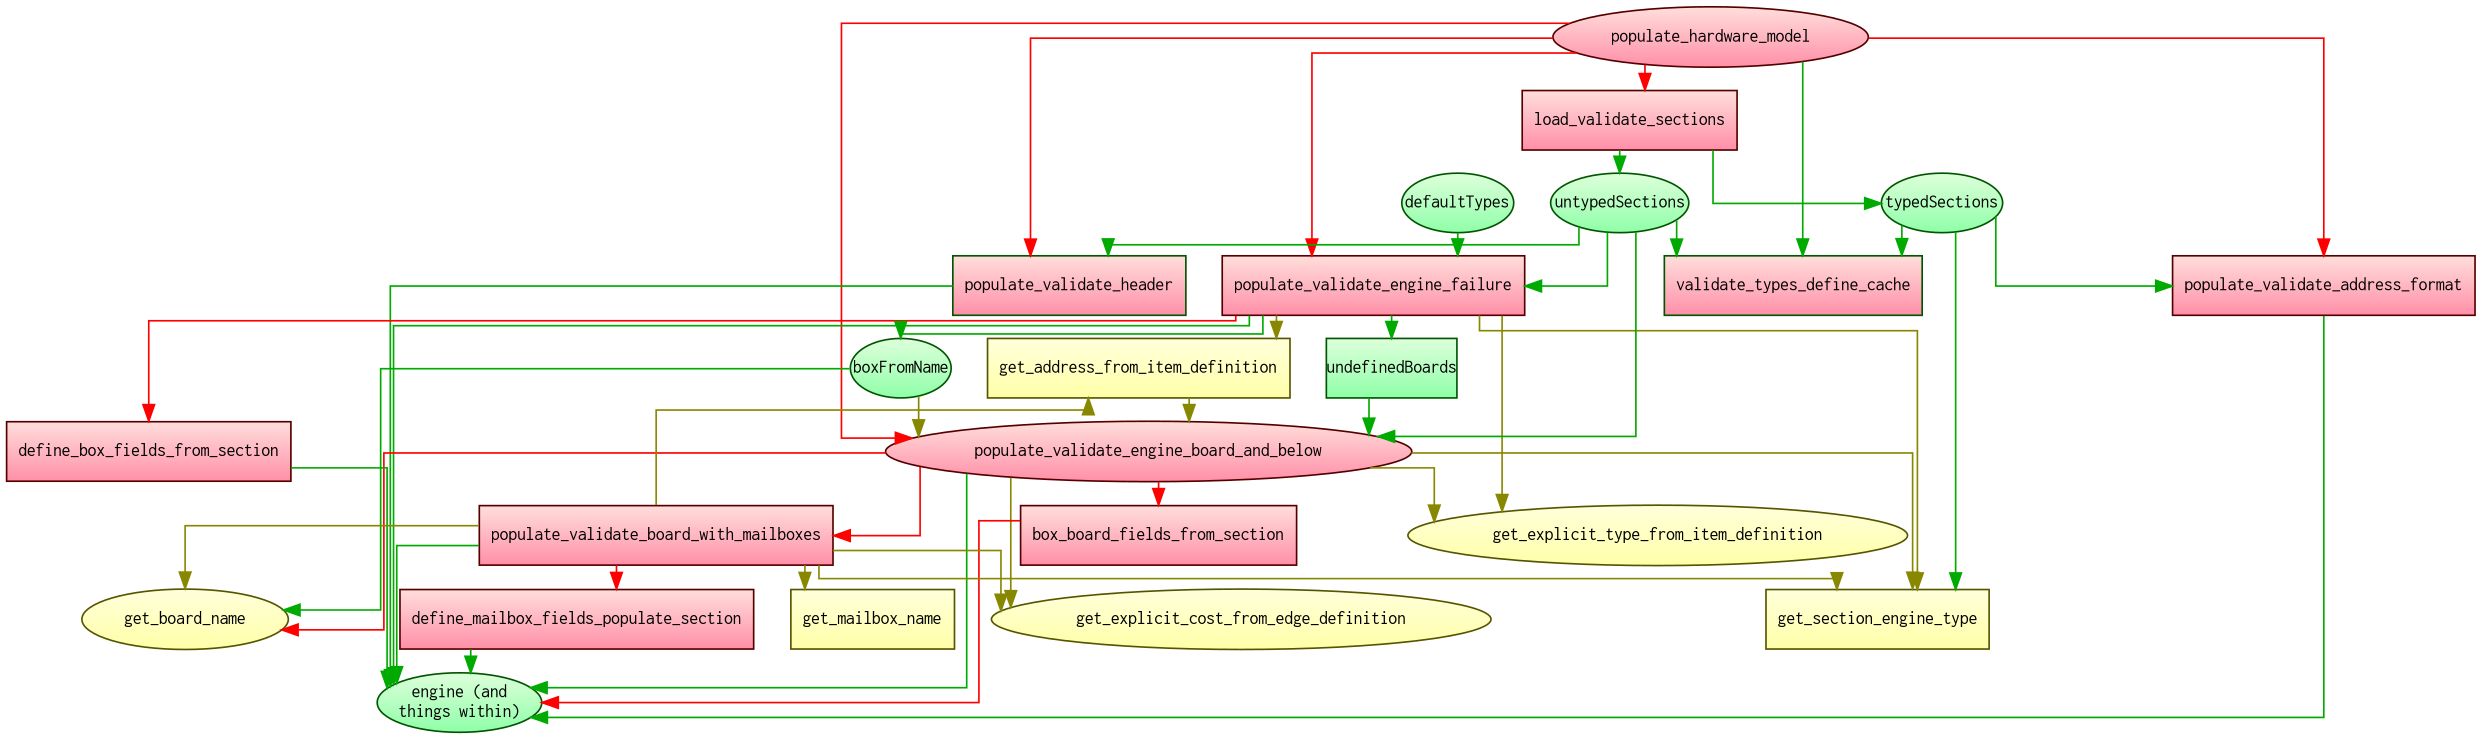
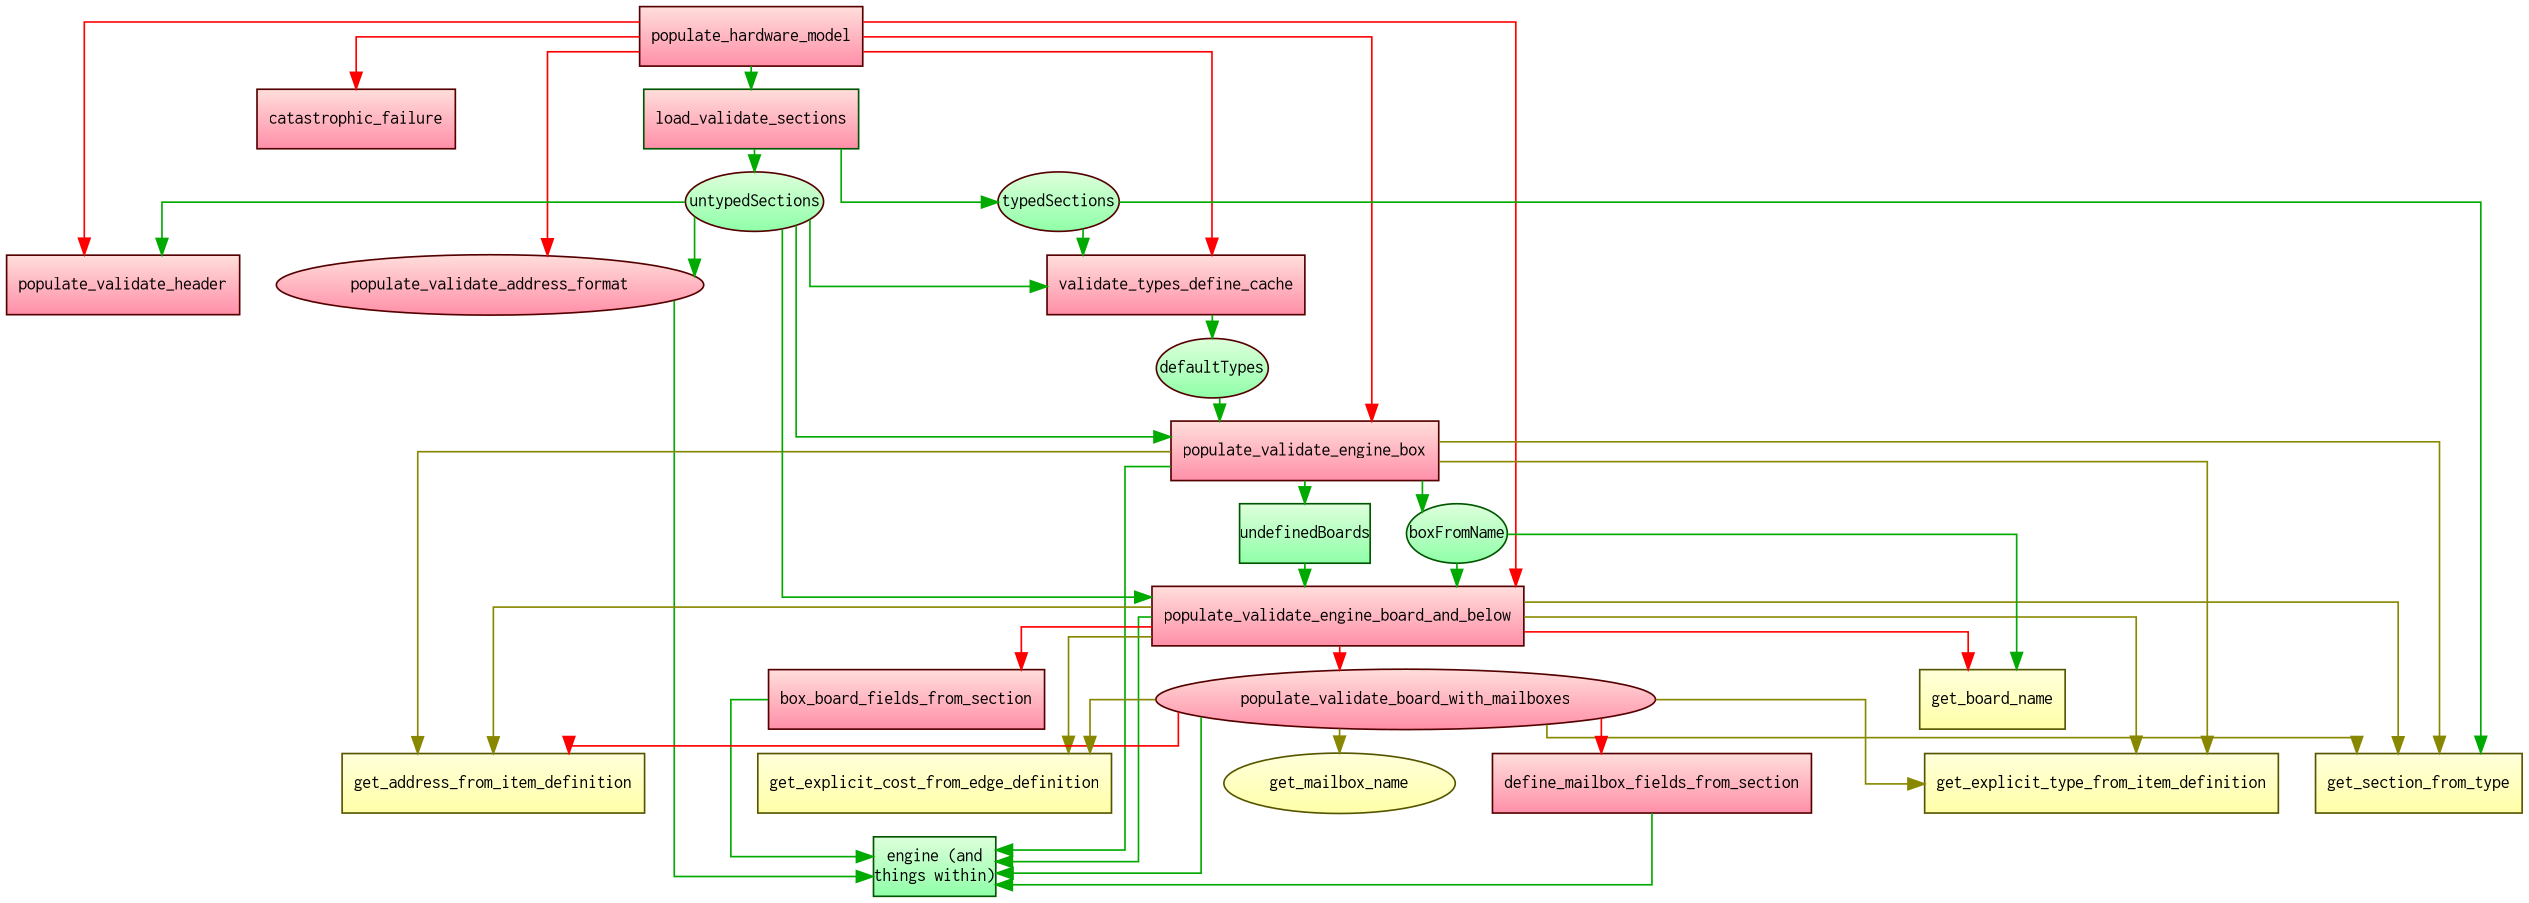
node "populate_hardware_model": shape ellipse -> box
edge "populate_hardware_model" -> "load_validate_sections": color #ff0000 -> #00aa00
node "catastrophic_failure": added
node "load_validate_sections": color #550000 -> #005500
edge "populate_hardware_model" -> "validate_types_define_cache": color #00aa00 -> #ff0000
node "defaultTypes": color #005500 -> #550000
node "untypedSections": color #005500 -> #550000
node "typedSections": color #005500 -> #550000
edge "populate_validate_header" -> "engine (and things within)": removed
node "populate_validate_header": color #005500 -> #550000
node "populate_validate_engine_failure": label "populate_validate_engine_failure" -> "populate_validate_engine_box"
node "validate_types_define_cache": color #005500 -> #550000
edge "typedSections" -> "populate_validate_address_format": now "untypedSections" -> "populate_validate_address_format"
node "populate_validate_address_format": shape box -> ellipse
edge "validate_types_define_cache" -> "defaultTypes": added
edge "get_address_from_item_definition" -> "populate_validate_engine_board_and_below": reversed
edge "boxFromName" -> "populate_validate_engine_board_and_below": color #888800 -> #00aa00
edge "populate_validate_board_with_mailboxes" -> "get_address_from_item_definition": color #888800 -> #ff0000
node "define_box_fields_from_section": removed
node "populate_validate_engine_board_and_below": shape ellipse -> box
edge "populate_validate_board_with_mailboxes" -> "get_board_name": now "populate_validate_board_with_mailboxes" -> "get_explicit_type_from_item_definition"
node "populate_validate_board_with_mailboxes": shape box -> ellipse
node "get_explicit_type_from_item_definition": shape ellipse -> box
node "get_board_name": shape ellipse -> box
node "define_mailbox_fields_populate_section": label "define_mailbox_fields_populate_section" -> "define_mailbox_fields_from_section"
node "get_mailbox_name": shape box -> ellipse
node "get_explicit_cost_from_edge_definition": shape ellipse -> box
node "get_section_engine_type": label "get_section_engine_type" -> "get_section_from_type"
node "engine (and things within)": shape ellipse -> box
edge "box_board_fields_from_section" -> "engine (and things within)": color #ff0000 -> #00aa00
